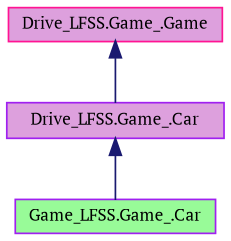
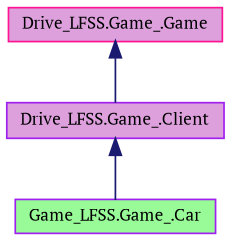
node "Drive_LFSS.Game_.Car": label "Drive_LFSS.Game_.Car" -> "Drive_LFSS.Game_.Client"
